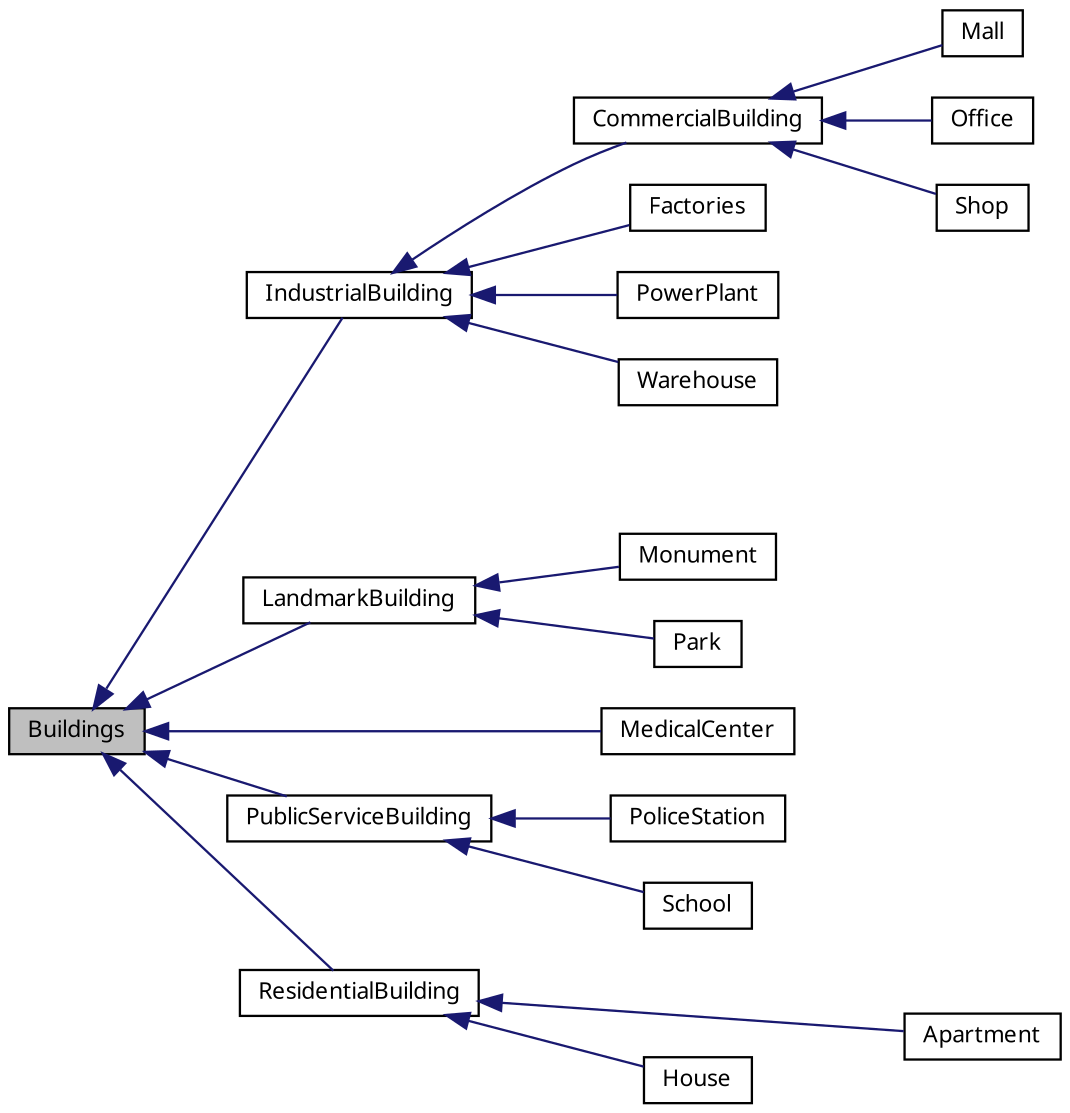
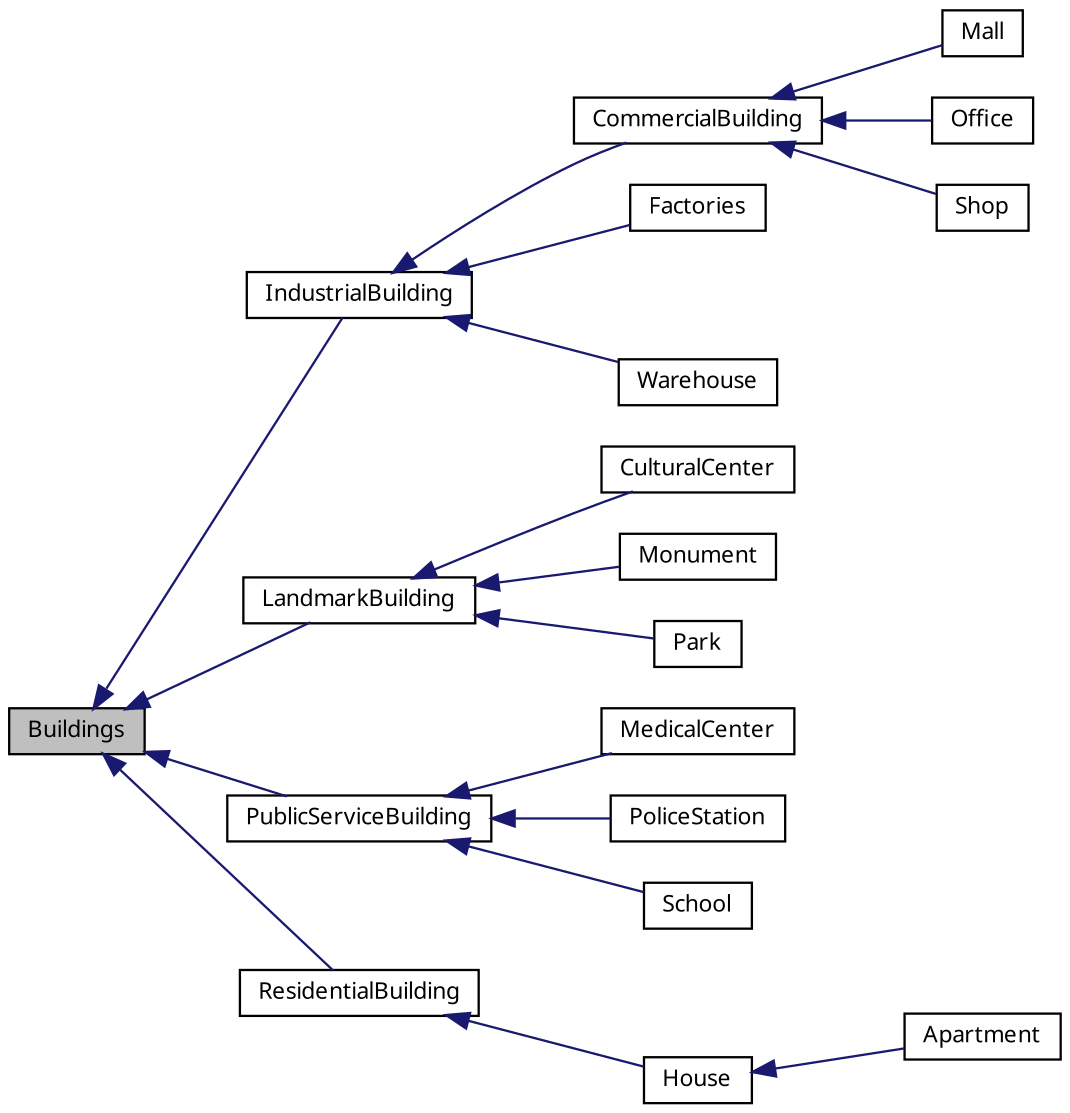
node "PowerPlant": removed
node "CulturalCenter": added
edge "MedicalCenter" -> "Buildings": now "MedicalCenter" -> "PublicServiceBuilding"
edge "Apartment" -> "ResidentialBuilding": now "Apartment" -> "House"
